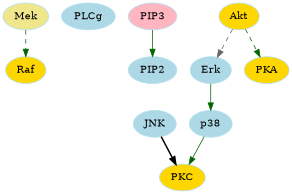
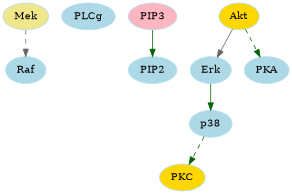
edge "Mek" -> "Raf": color darkgreen -> gray40
edge "Akt" -> "Erk": style dashed -> solid
node "Raf": fillcolor gold -> lightblue
node "PKA": fillcolor gold -> lightblue
node "JNK": removed
edge "p38" -> "PKC": style solid -> dashed
